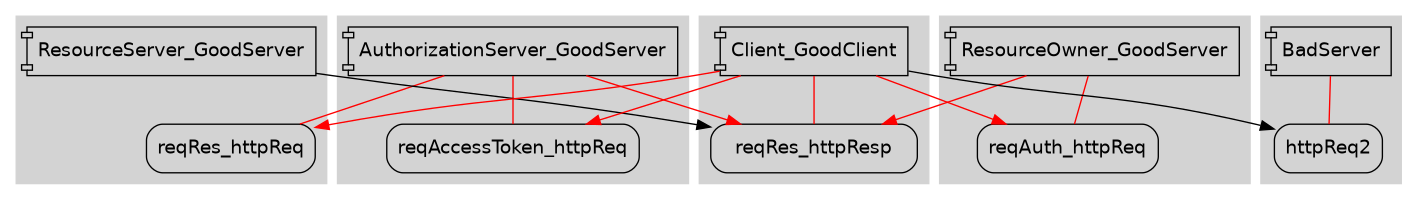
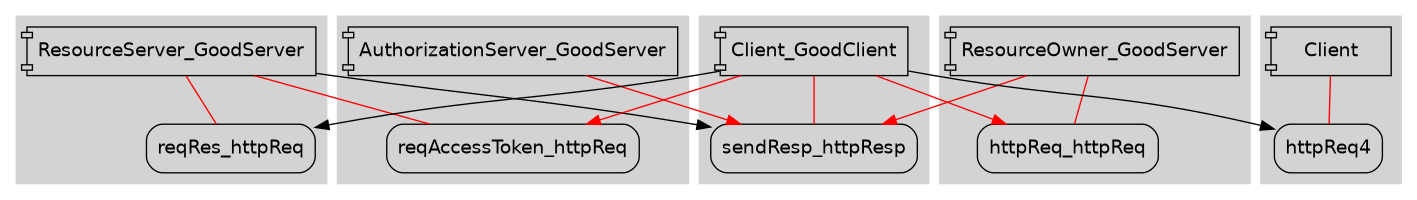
node "BadServer": label "BadServer" -> "Client"
edge "Client_GoodClient" -> "reqRes_httpReq": color red -> black
edge "AuthorizationServer_GoodServer" -- "reqRes_httpReq": now "ResourceServer_GoodServer" -- "reqRes_httpReq"
edge "AuthorizationServer_GoodServer" -- "reqAccessToken_httpReq": now "ResourceServer_GoodServer" -- "reqAccessToken_httpReq"
node "reqRes_httpResp": label "reqRes_httpResp" -> "sendResp_httpResp"
node "reqAuth_httpReq": label "reqAuth_httpReq" -> "httpReq_httpReq"
node "httpReq2": label "httpReq2" -> "httpReq4"
